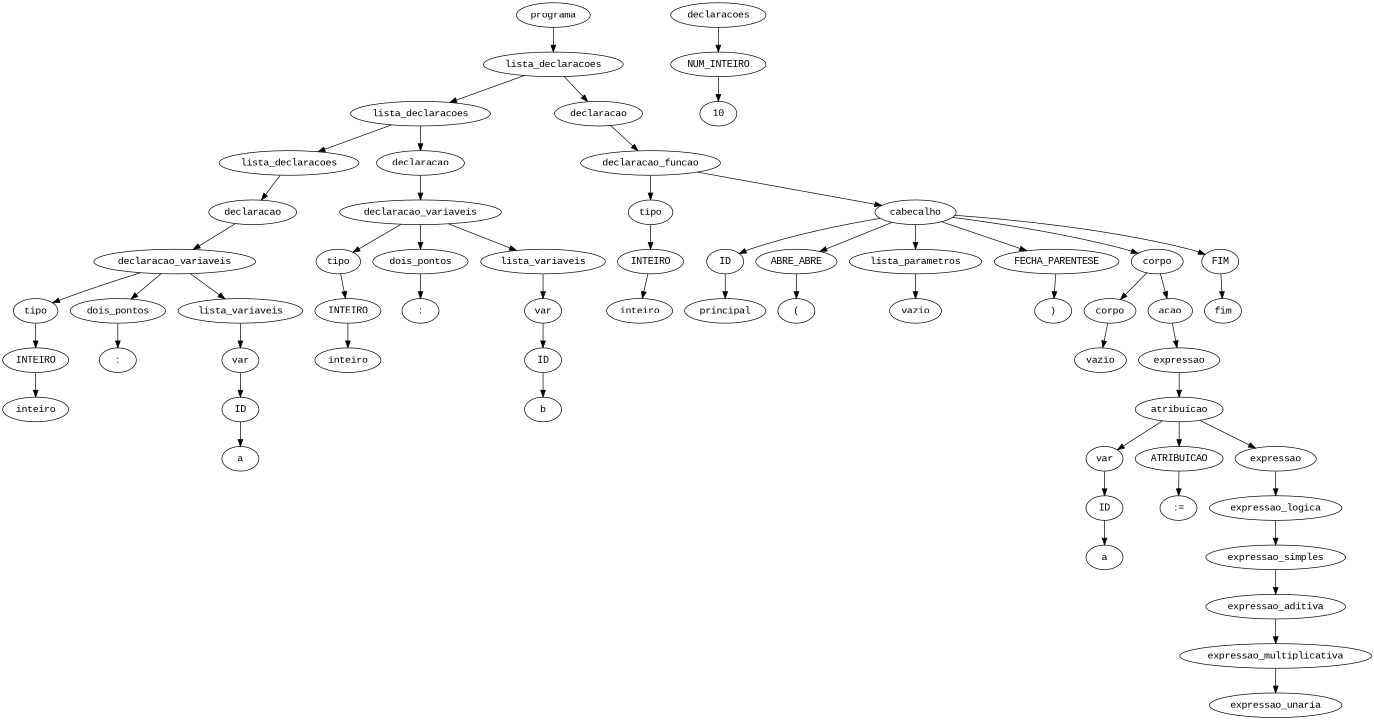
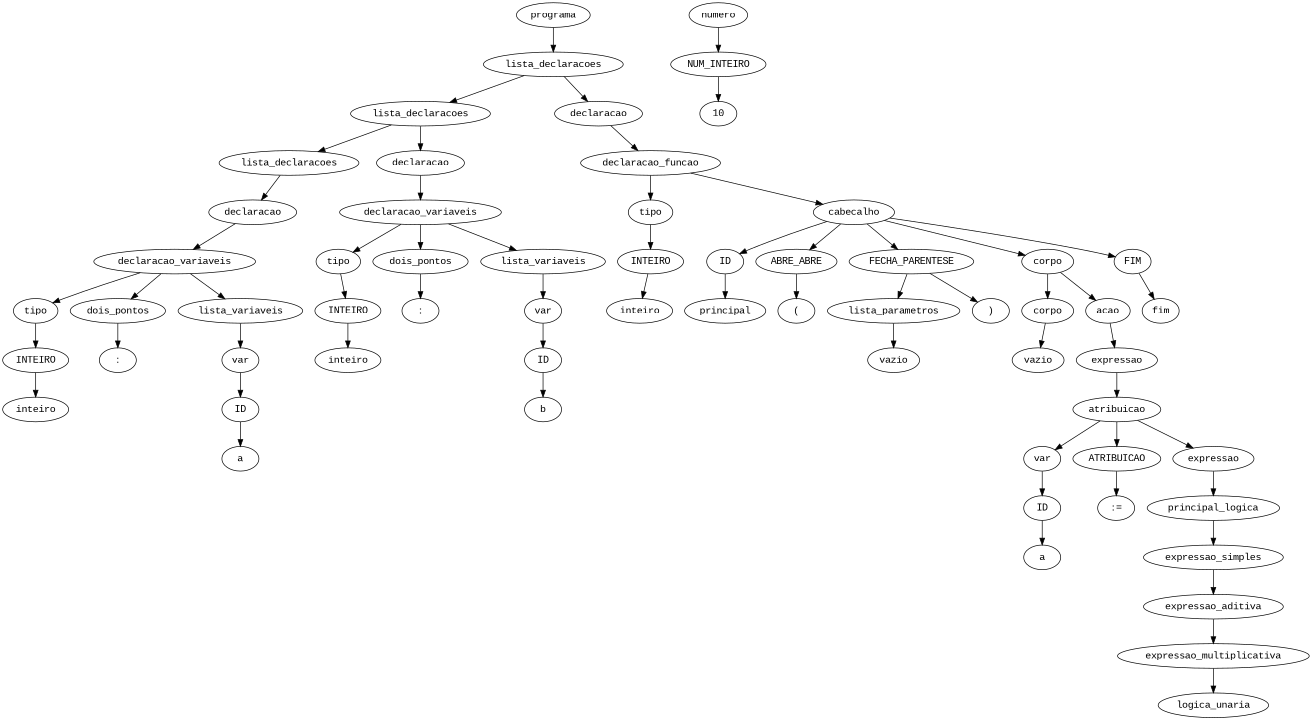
node "declaracoes": label "declaracoes" -> "numero"
edge "cabecalho" -> "lista_parametros": now "FECHA_PARENTESE" -> "lista_parametros"
node "expressao_logica": label "expressao_logica" -> "principal_logica"
node "expressao_unaria": label "expressao_unaria" -> "logica_unaria"
